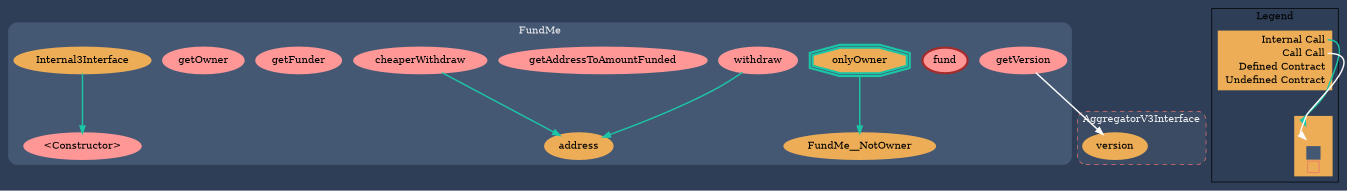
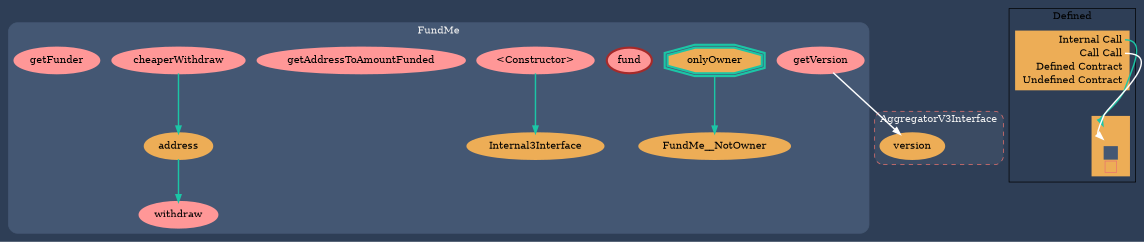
cluster "Legend": label "Legend" -> "Defined"
node "getOwner": removed
edge "Internal3Interface" -> "<Constructor>": reversed
edge "withdraw" -> "address": reversed
